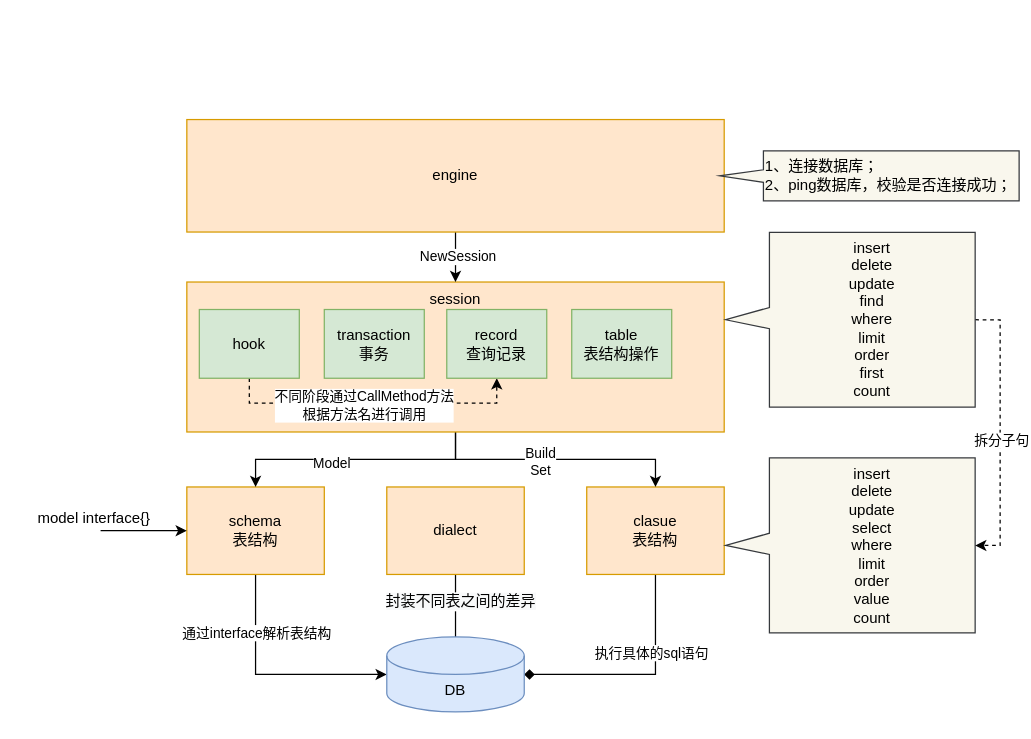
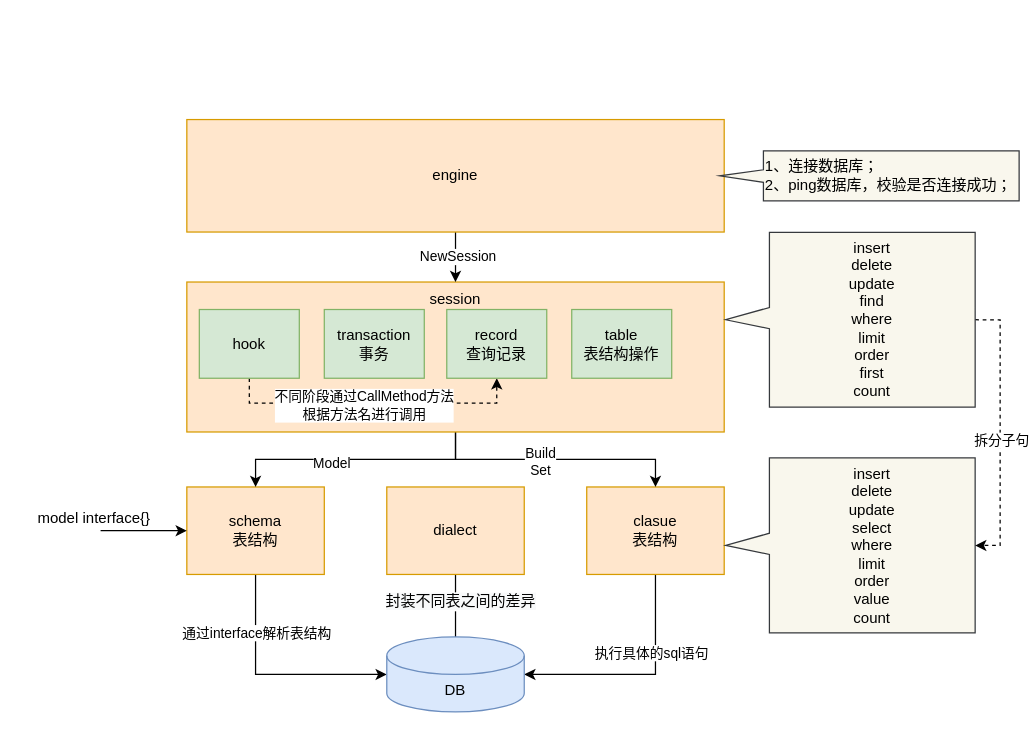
edge "clasue 表结构" -> "DB": arrowhead diamond -> classic
